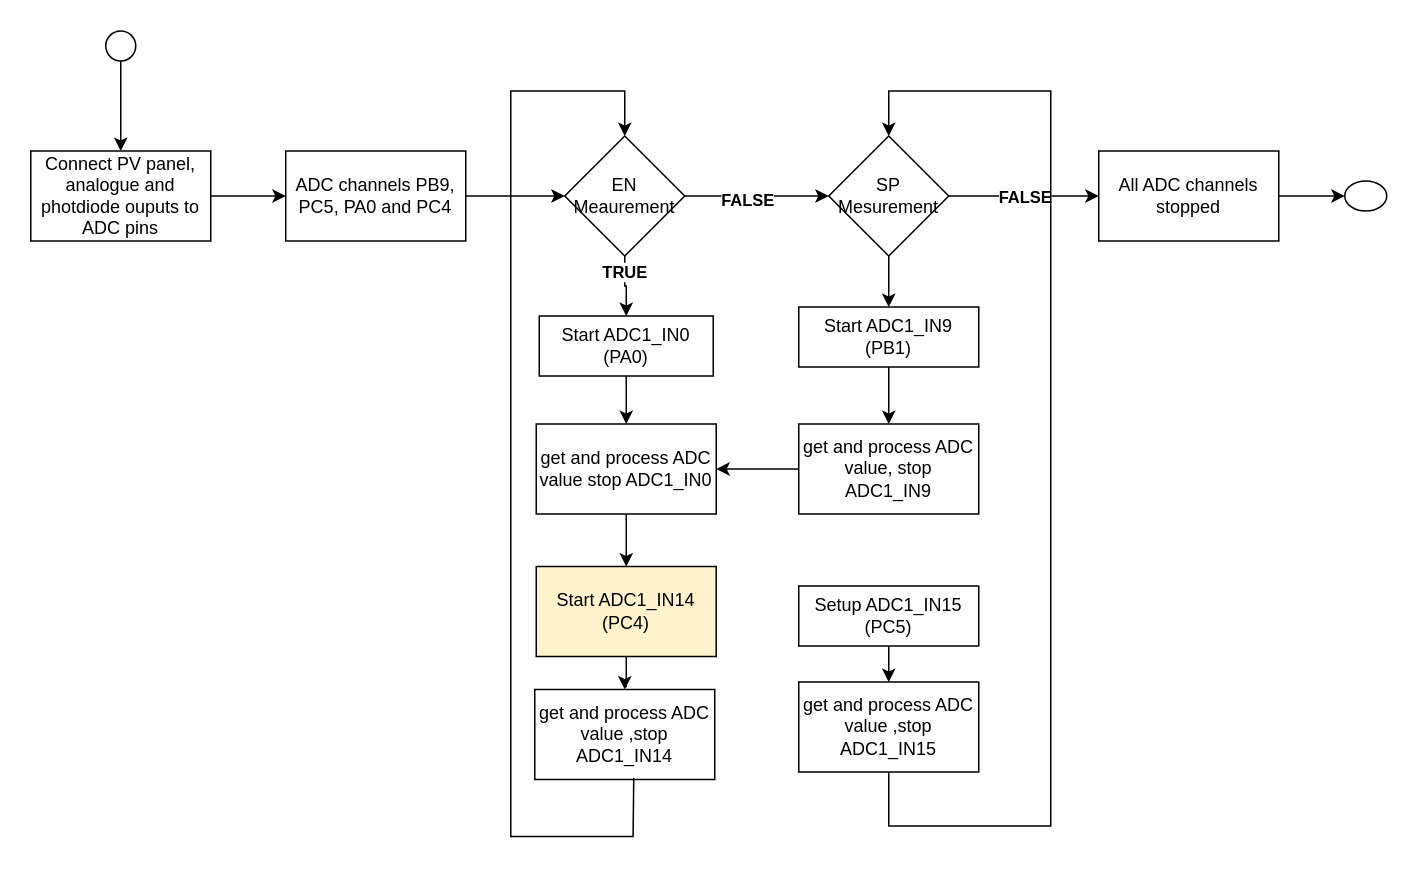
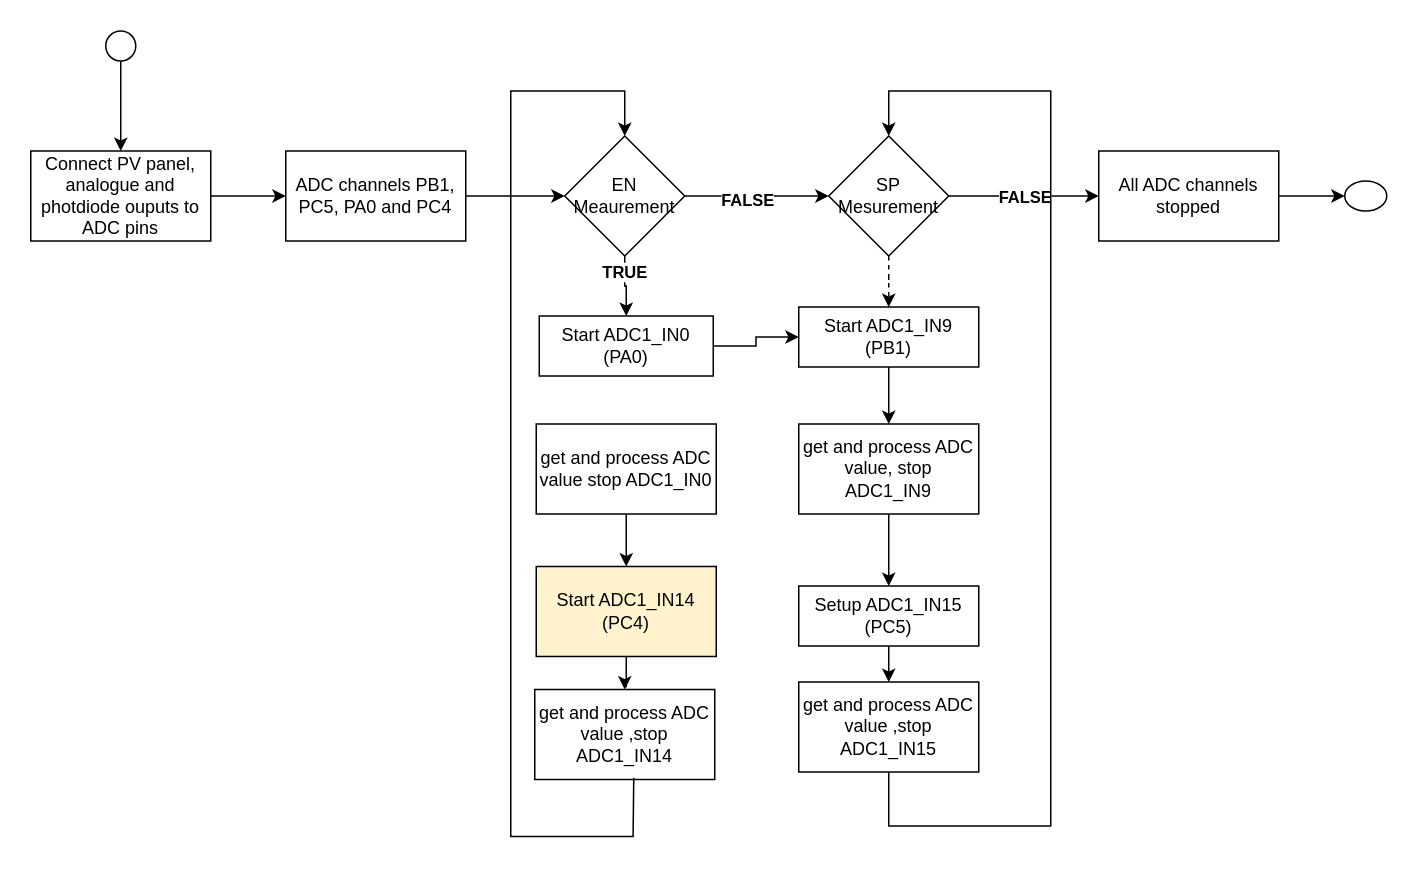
node "ADC channels PB9, PC5, PA0 and PC4": label "ADC channels PB9, PC5, PA0 and PC4" -> "ADC channels PB1, PC5, PA0 and PC4"
edge "SP Mesurement" -> "Start ADC1_IN9 (PB1)": style solid -> dashed
edge "Start ADC1_IN0 (PA0)" -> "get and process ADC value stop ADC1_IN0": now "Start ADC1_IN0 (PA0)" -> "Start ADC1_IN9 (PB1)"
edge "get and process ADC value, stop ADC1_IN9" -> "get and process ADC value stop ADC1_IN0": now "get and process ADC value, stop ADC1_IN9" -> "Setup ADC1_IN15 (PC5)"
